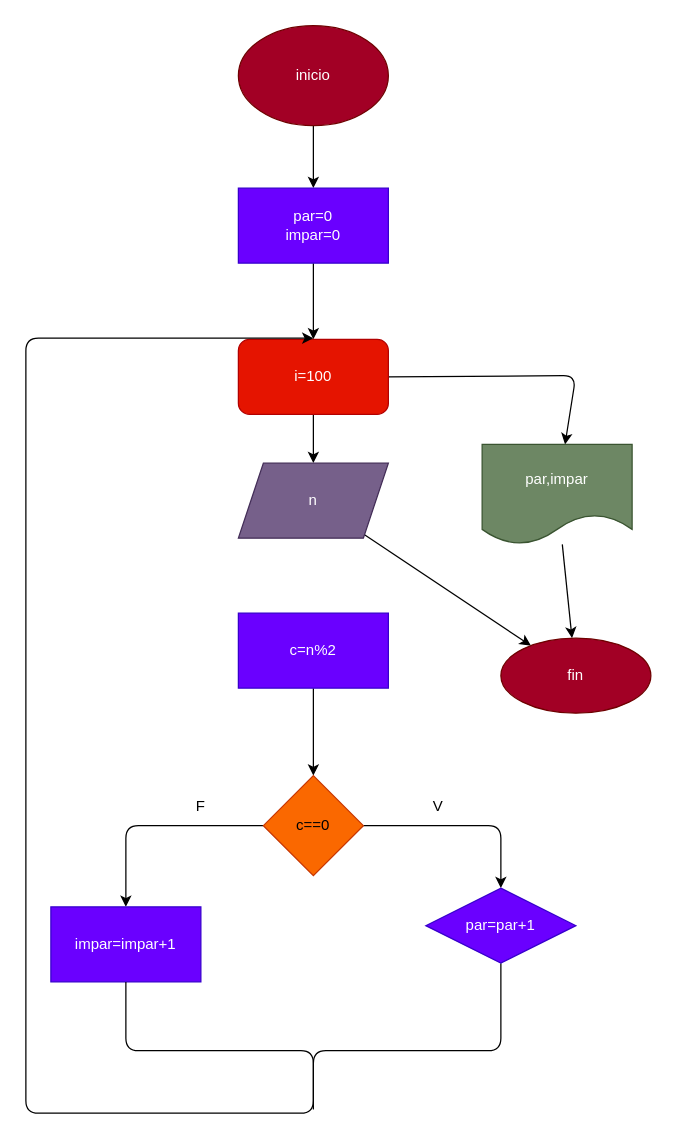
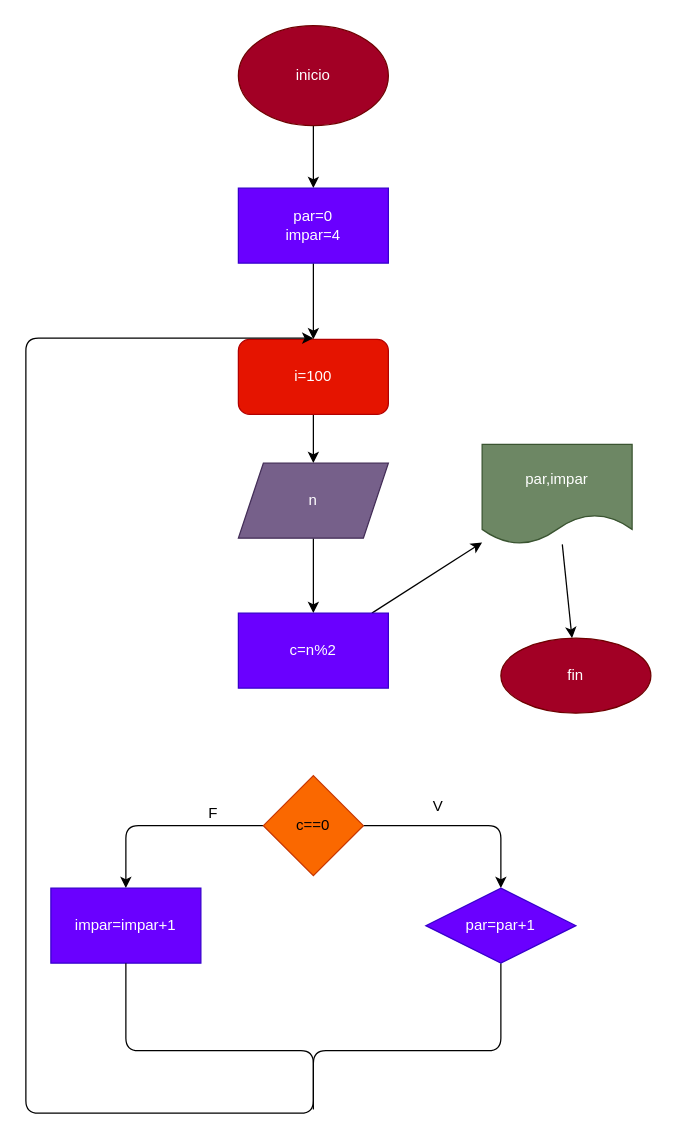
node "par=0 impar=0": label "par=0 impar=0" -> "par=0 impar=4"
edge "i=100" -> "par,impar": removed
edge "n" -> "fin": now "n" -> "c=n%2"
edge "c=n%2" -> "c==0": now "c=n%2" -> "par,impar"
node "F": moved (201, 807) -> (213, 813)
node "impar=impar+1": moved (126, 944) -> (126, 926)
